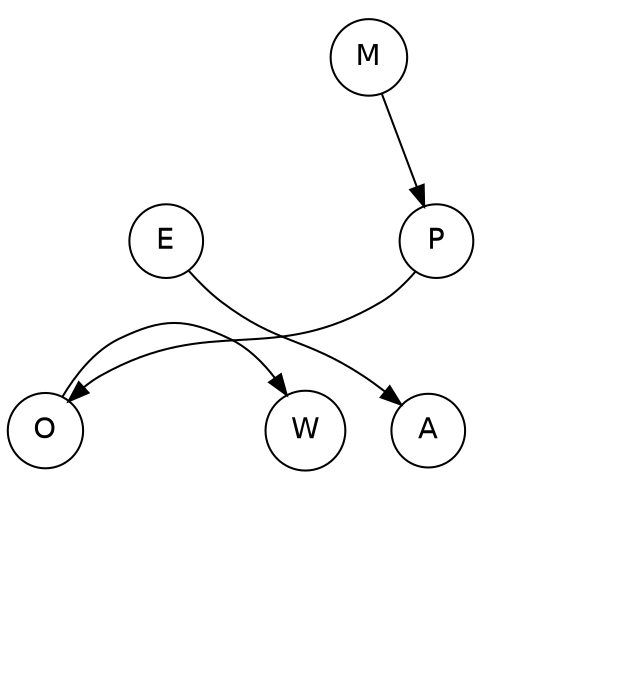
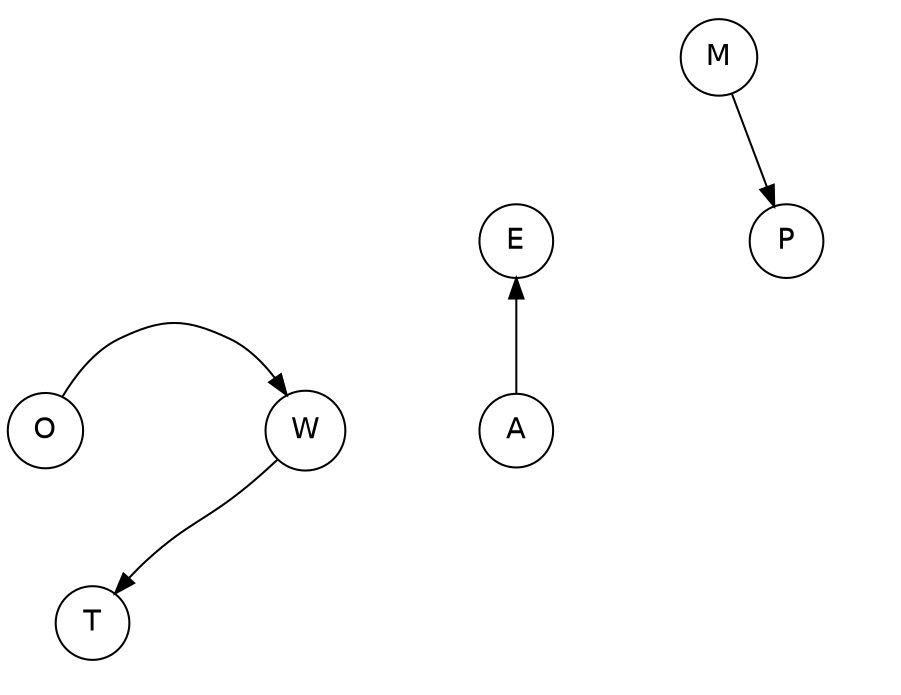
edge "P" -> "O": removed
edge "E" -> "A": reversed
node "T": added
